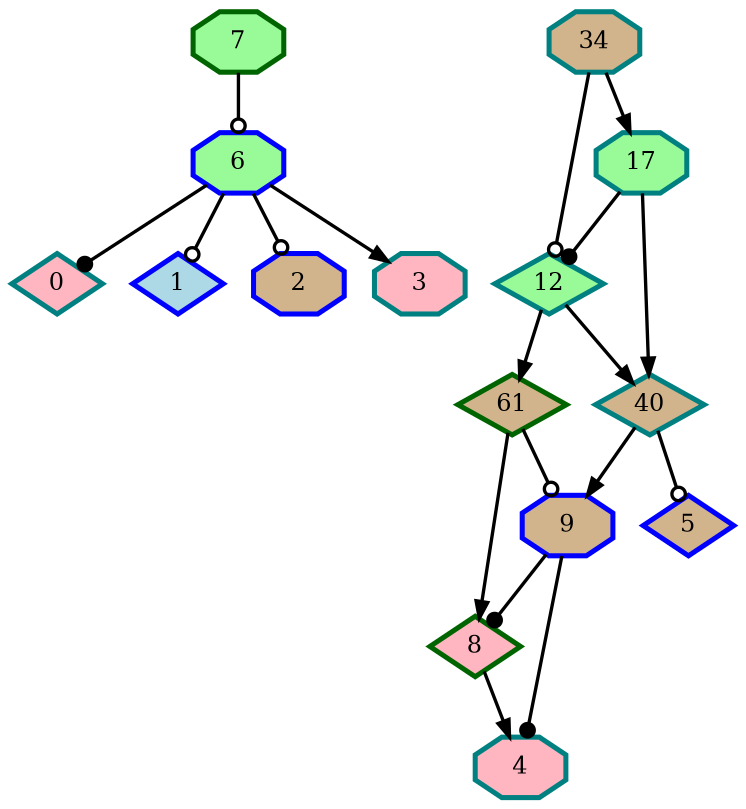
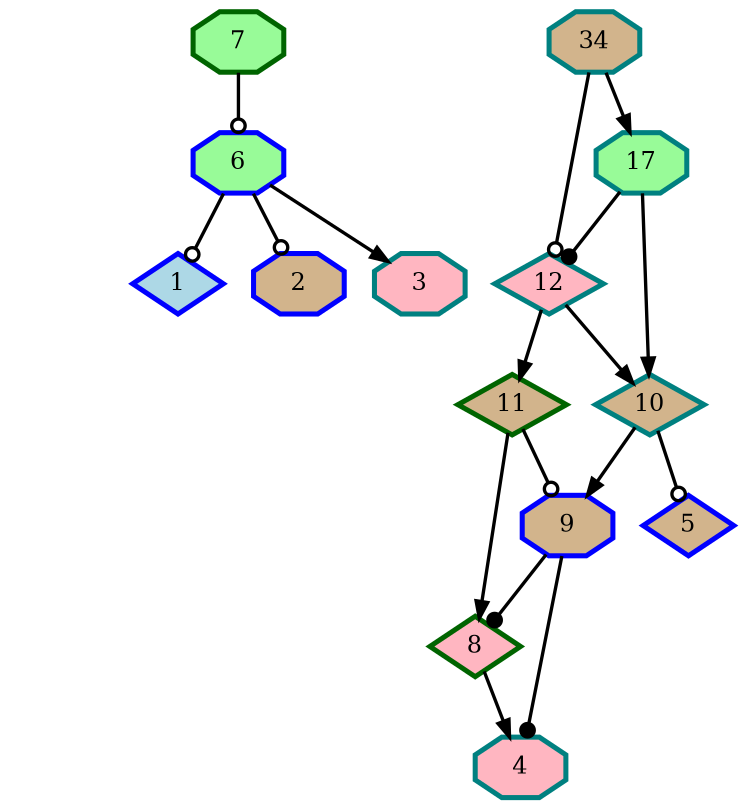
node "0": removed
node "12": fillcolor palegreen -> lightpink
node "61": label "61" -> "11"
node "40": label "40" -> "10"
